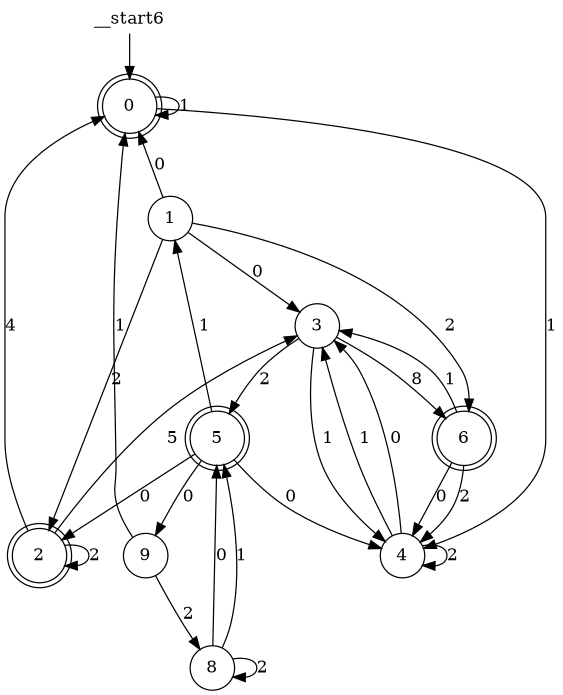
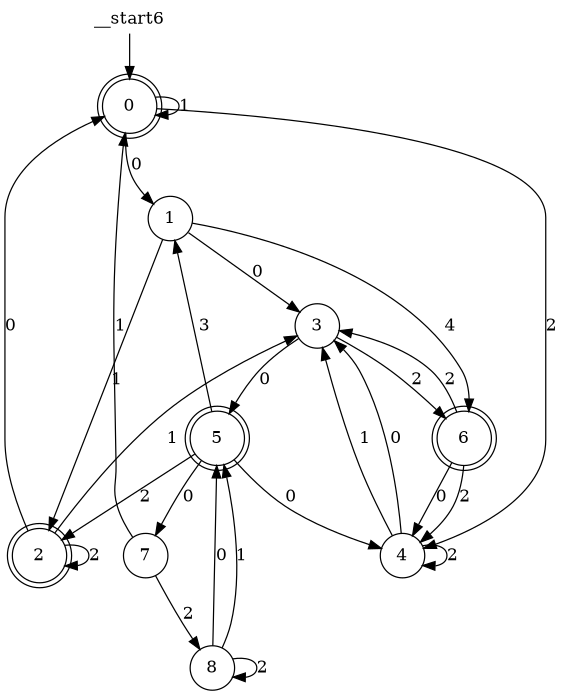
edge "1" -> "0": reversed
edge "2" -> "0": label "4" -> "0"
edge "5" -> "1": label "1" -> "3"
edge "1" -> "6": label "2" -> "4"
edge "0" -> "4": label "1" -> "2"
edge "1" -> "2": label "2" -> "1"
edge "3" -> "5": label "2" -> "0"
edge "3" -> "6": label "8" -> "2"
edge "6" -> "3": label "1" -> "2"
edge "2" -> "3": label "5" -> "1"
edge "3" -> "4": removed, label "1"
edge "5" -> "2": label "0" -> "2"
node "9": label "9" -> "7"
